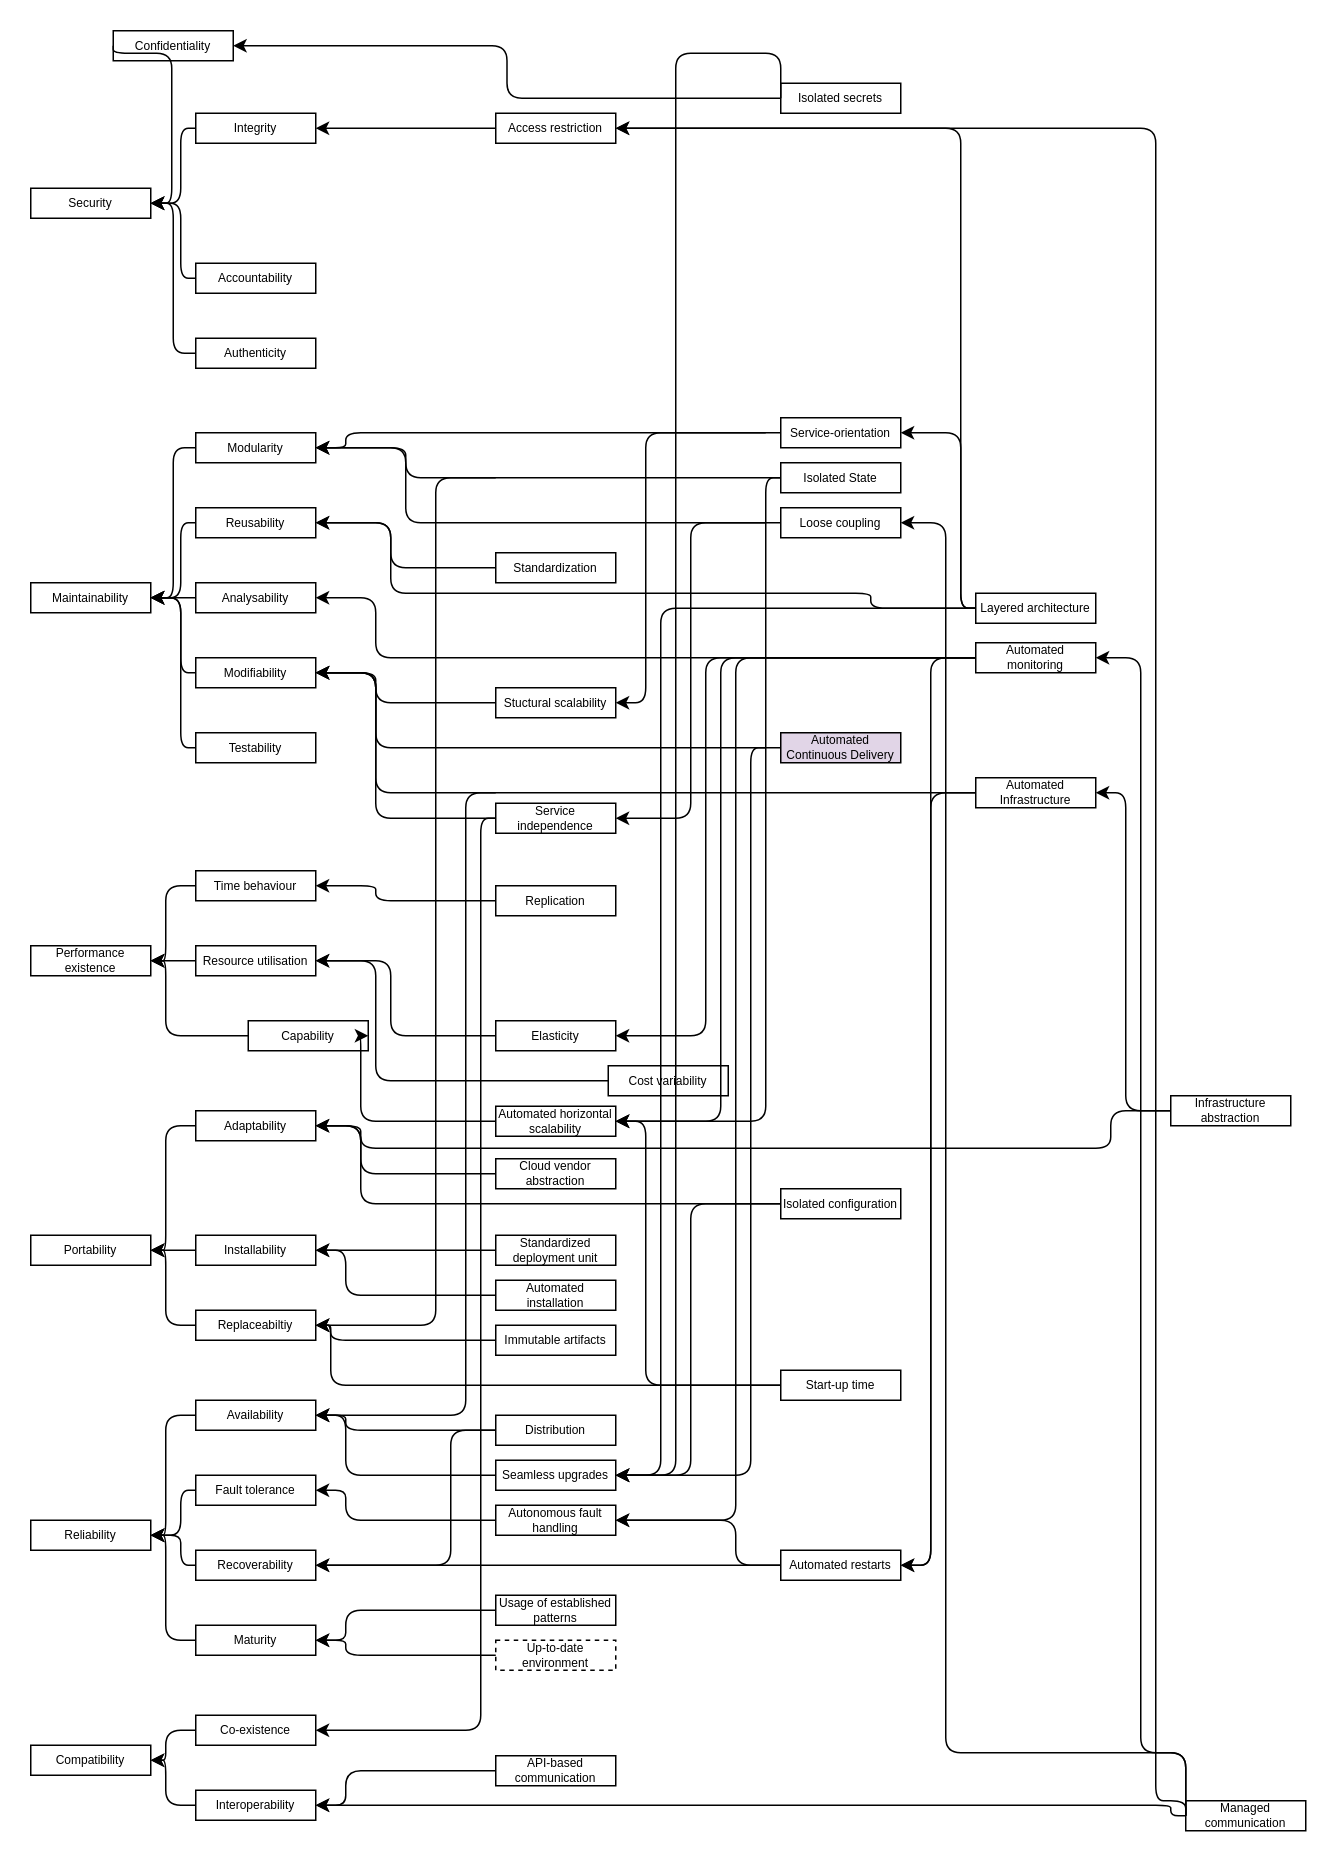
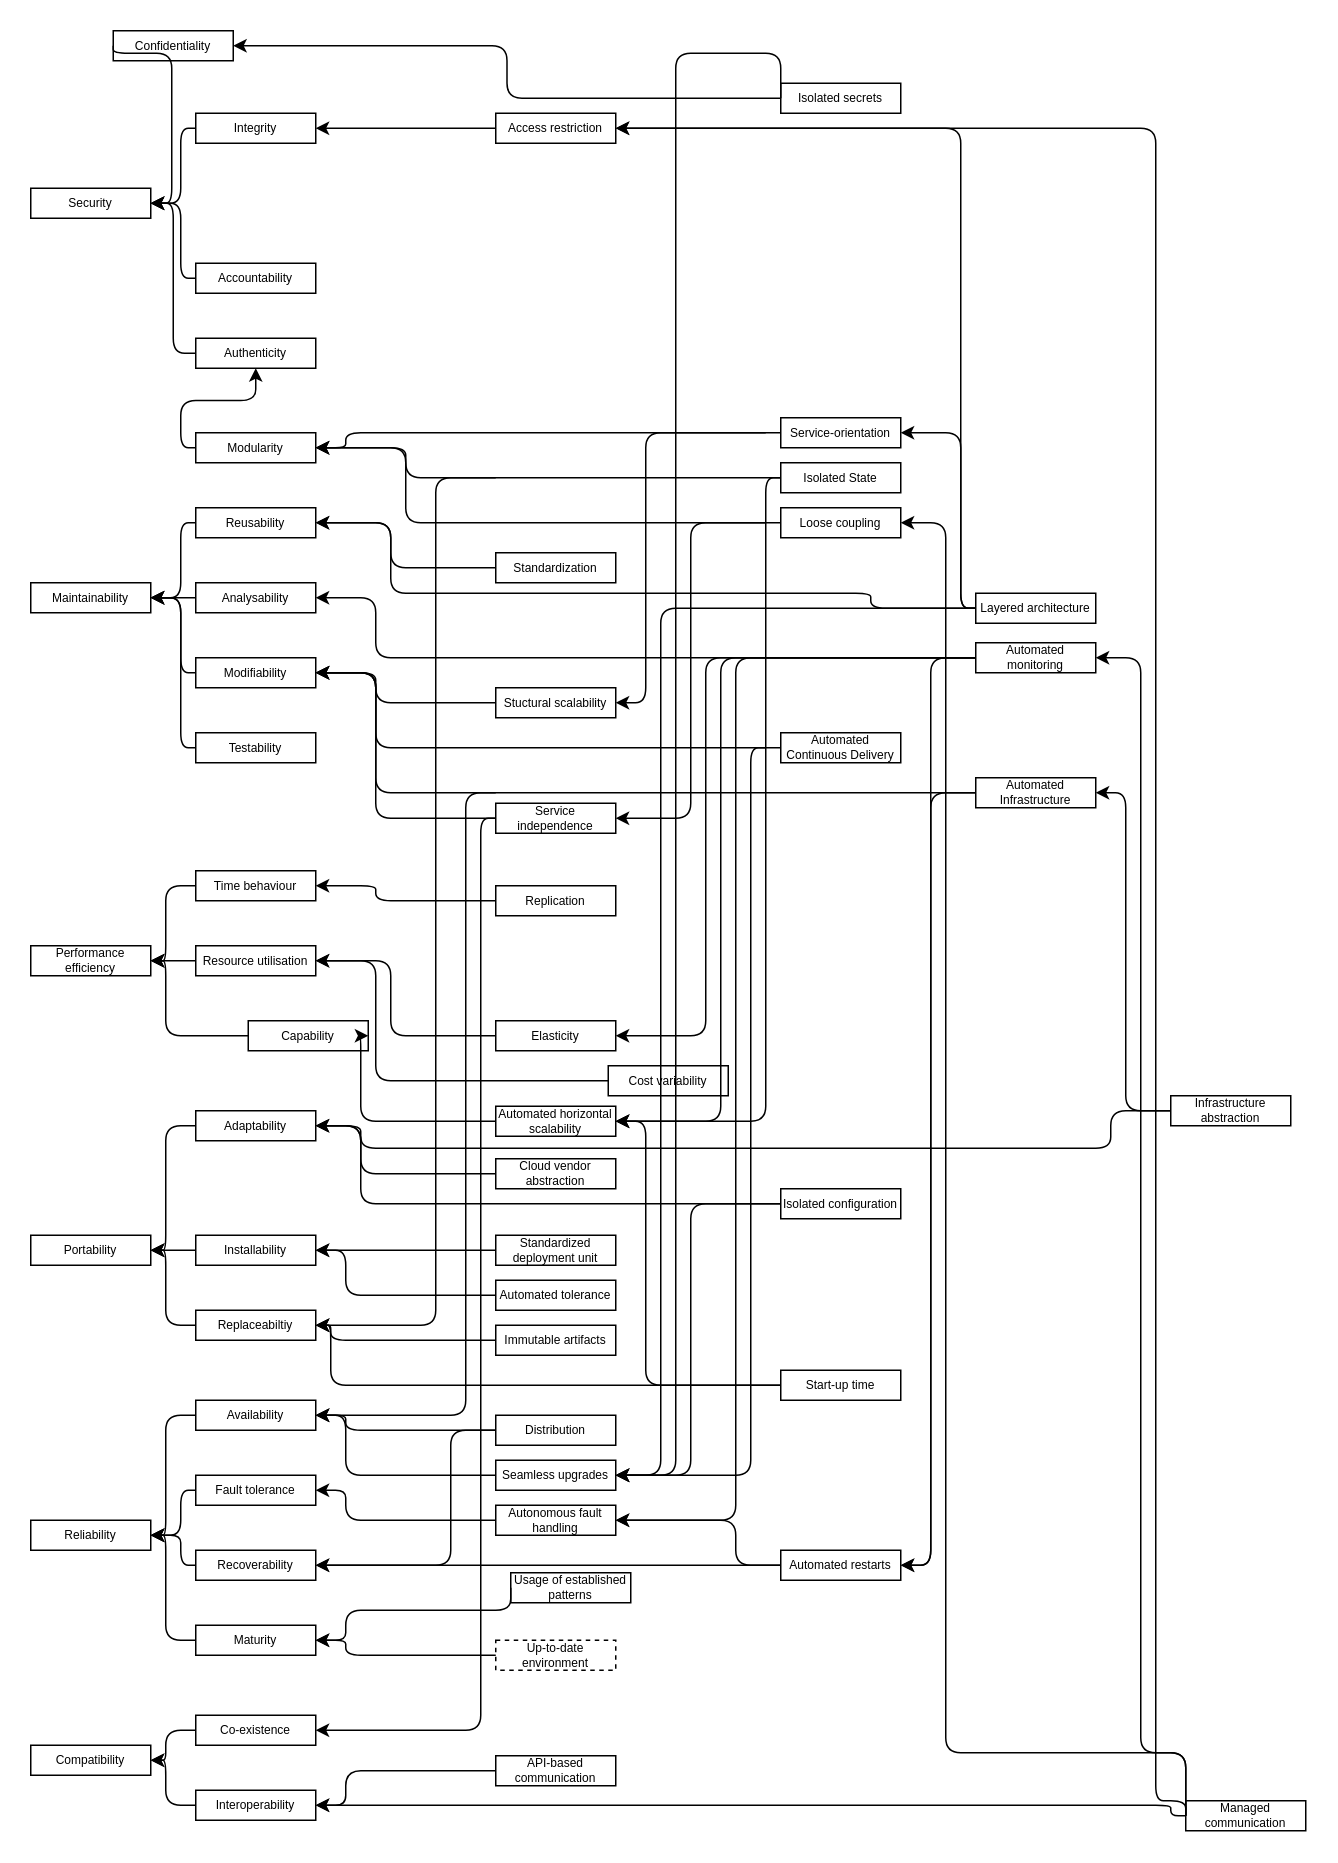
edge "Modularity" -> "Maintainability": now "Modularity" -> "Authenticity"
node "Automated Continuous Delivery": fillcolor #e1d5e7 -> #ffffff
node "Performance existence": label "Performance existence" -> "Performance efficiency"
node "Automated installation": label "Automated installation" -> "Automated tolerance"
node "Usage of established patterns": moved (556, 1610) -> (571, 1588)
